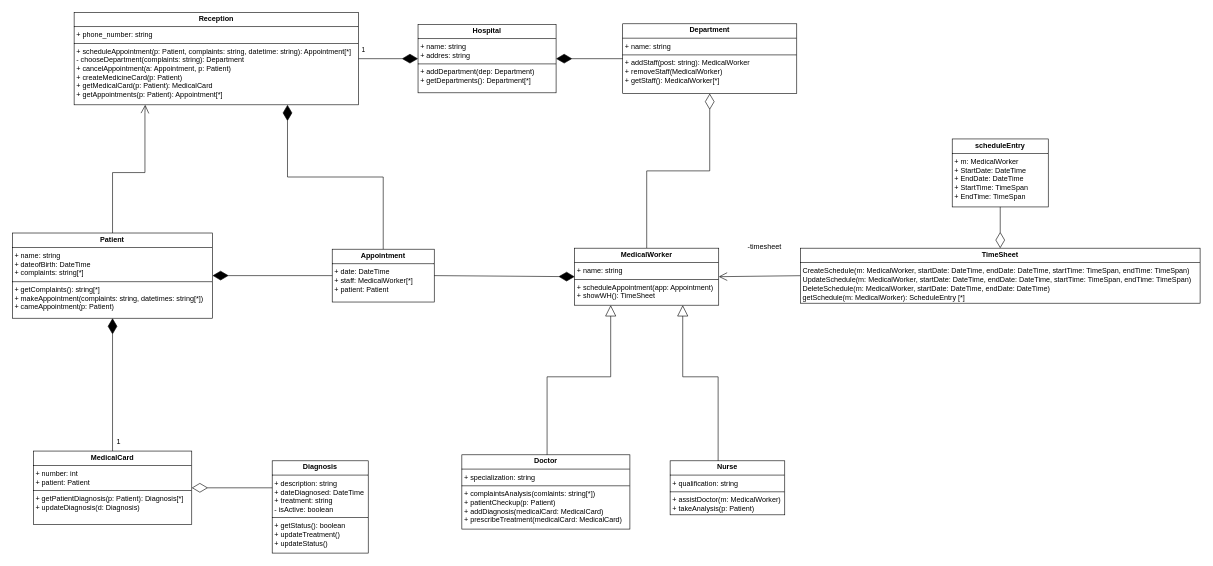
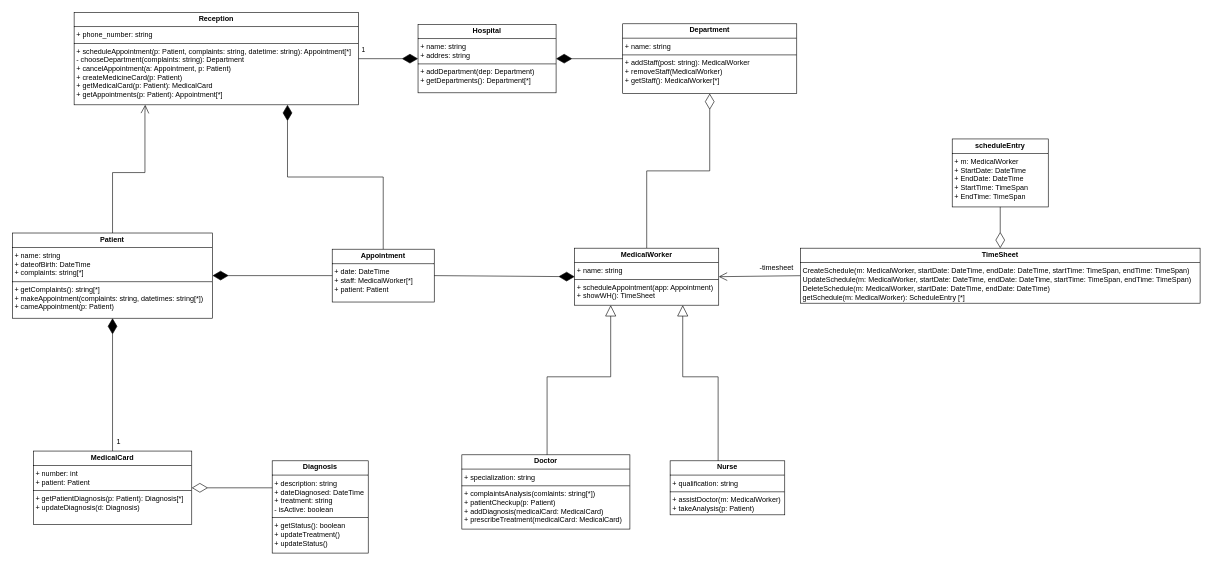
node "-timesheet": moved (764, 247) -> (776, 268)
